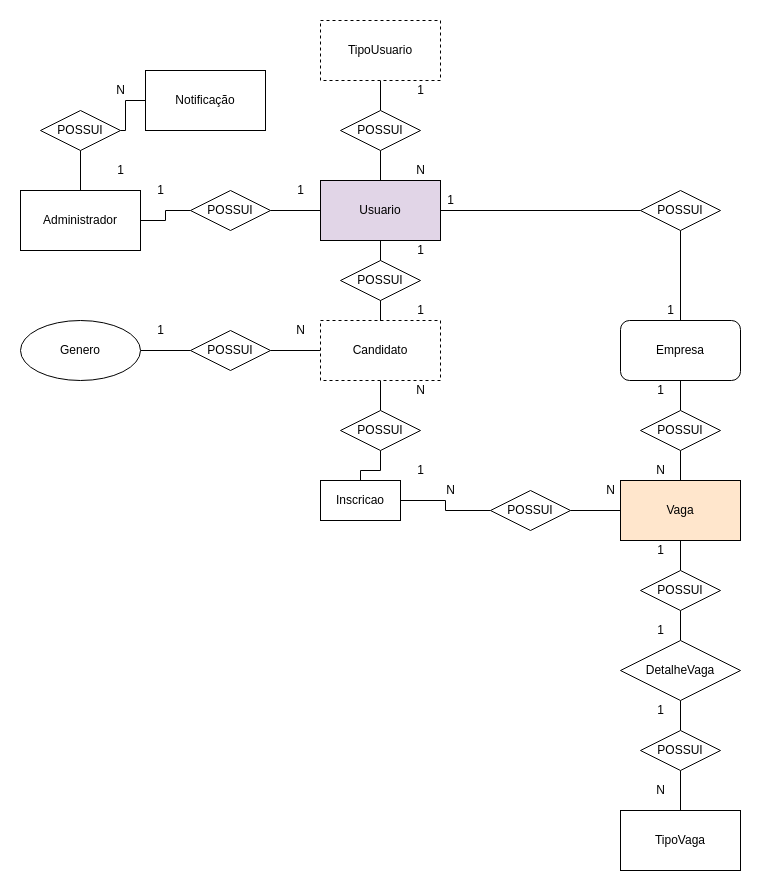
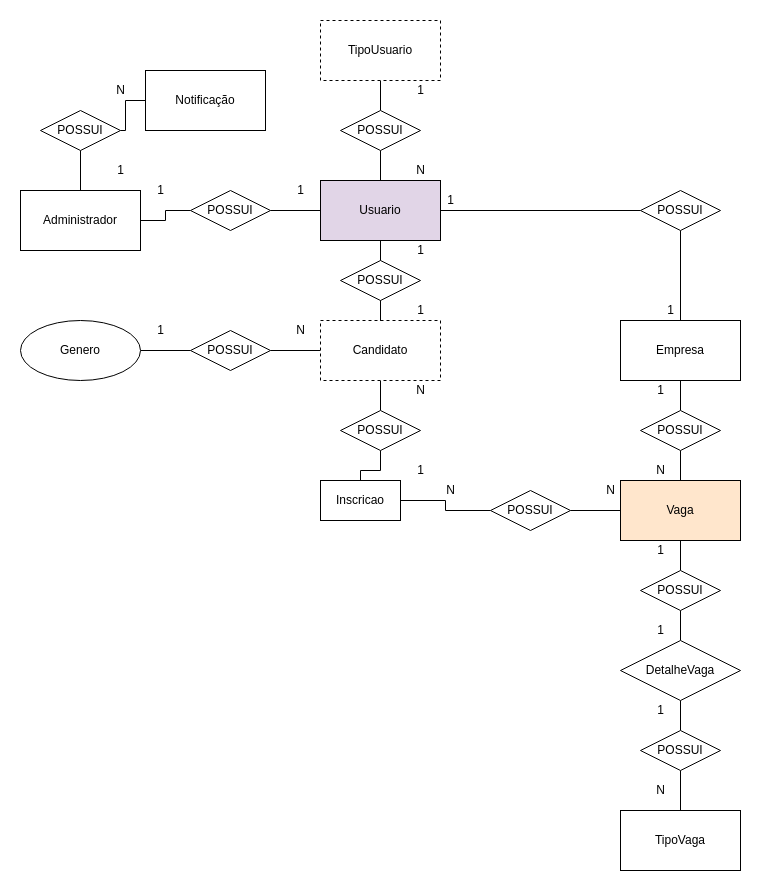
node "Empresa": shape rounded rectangle -> rectangle
